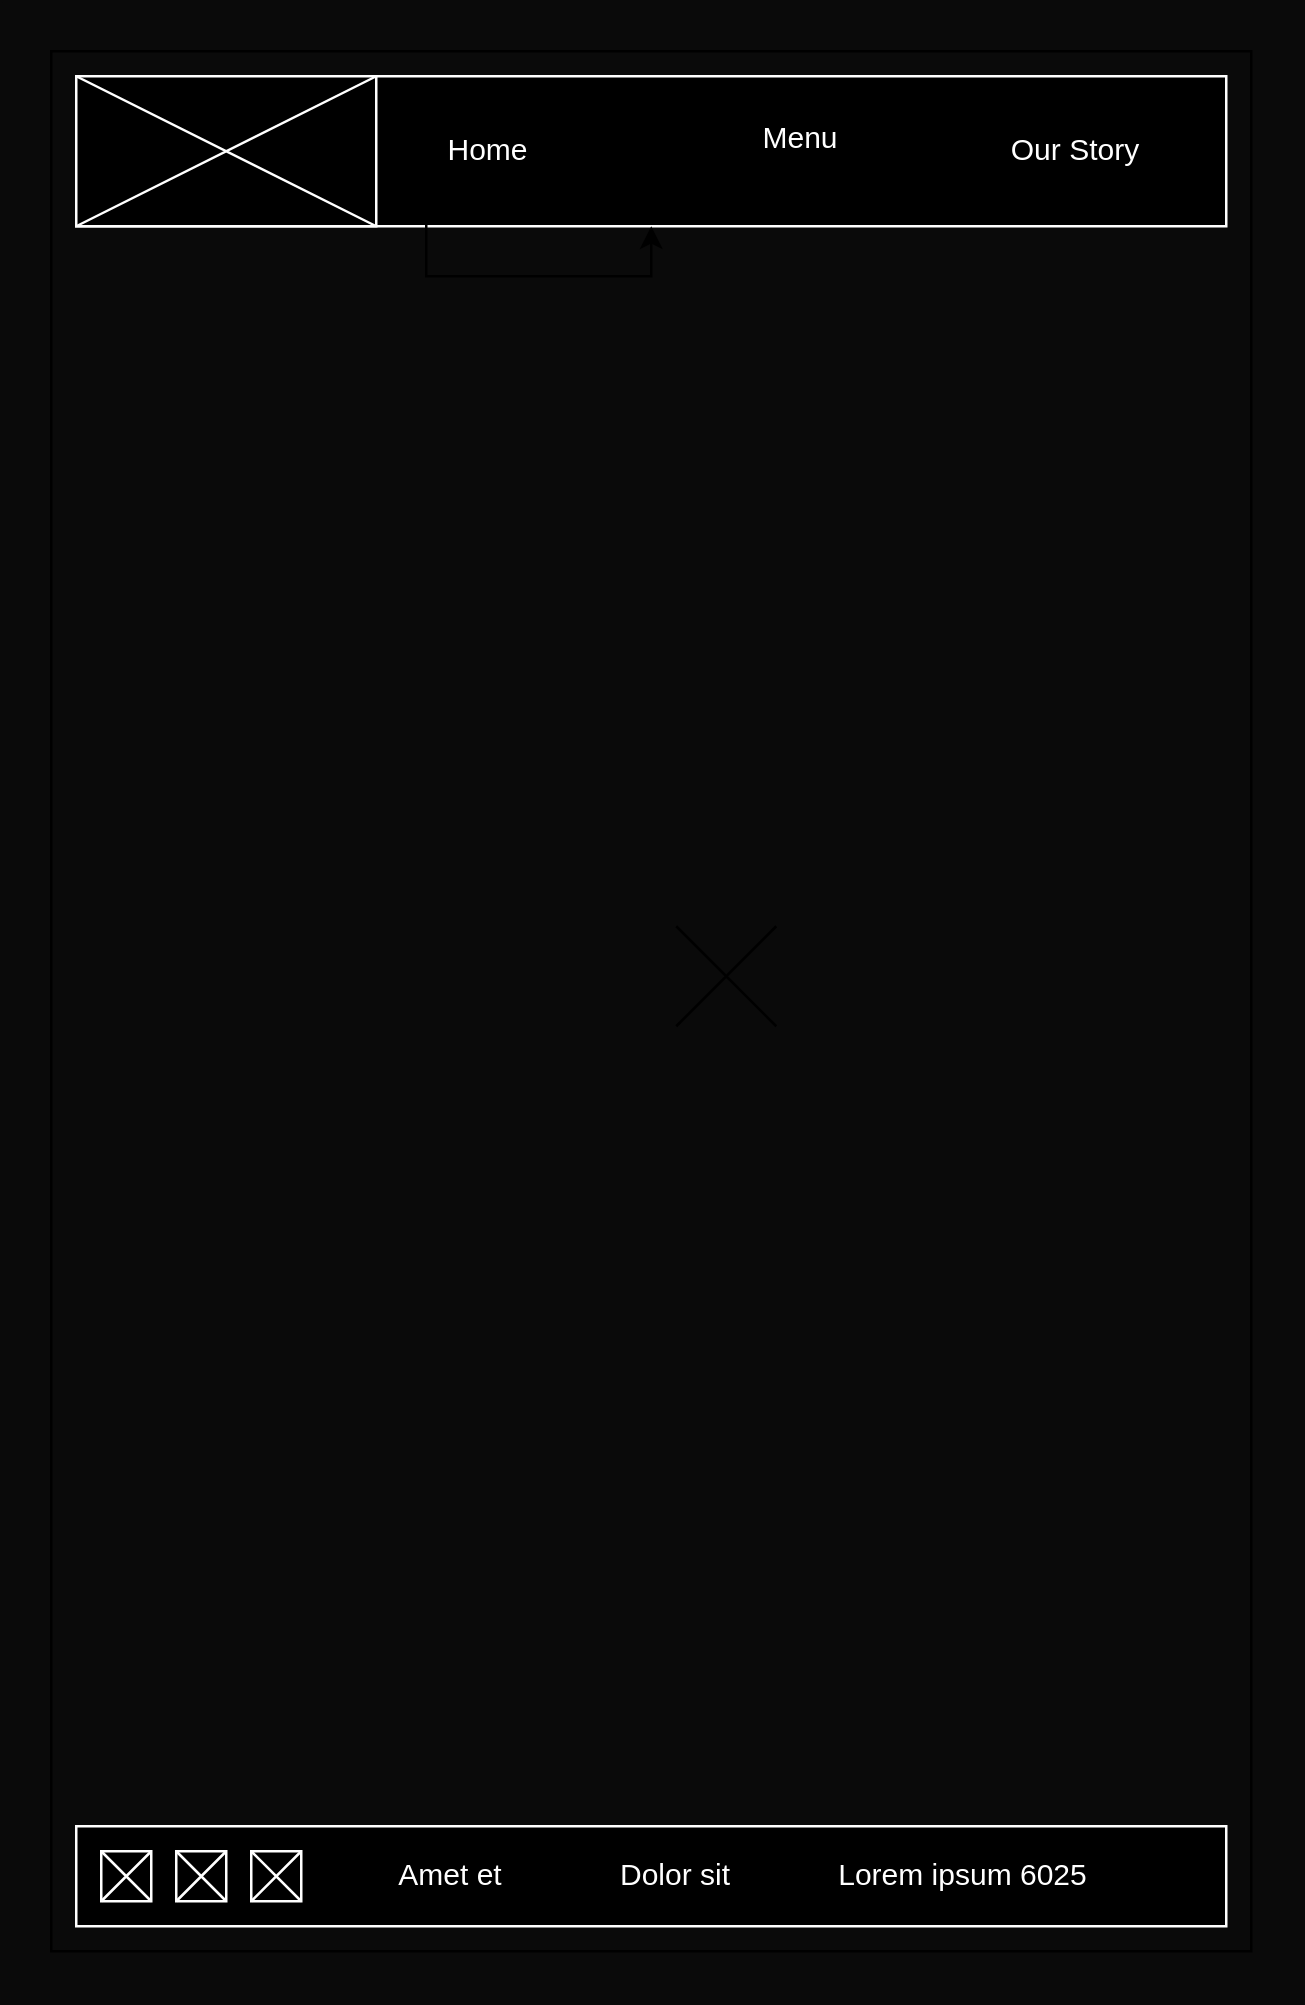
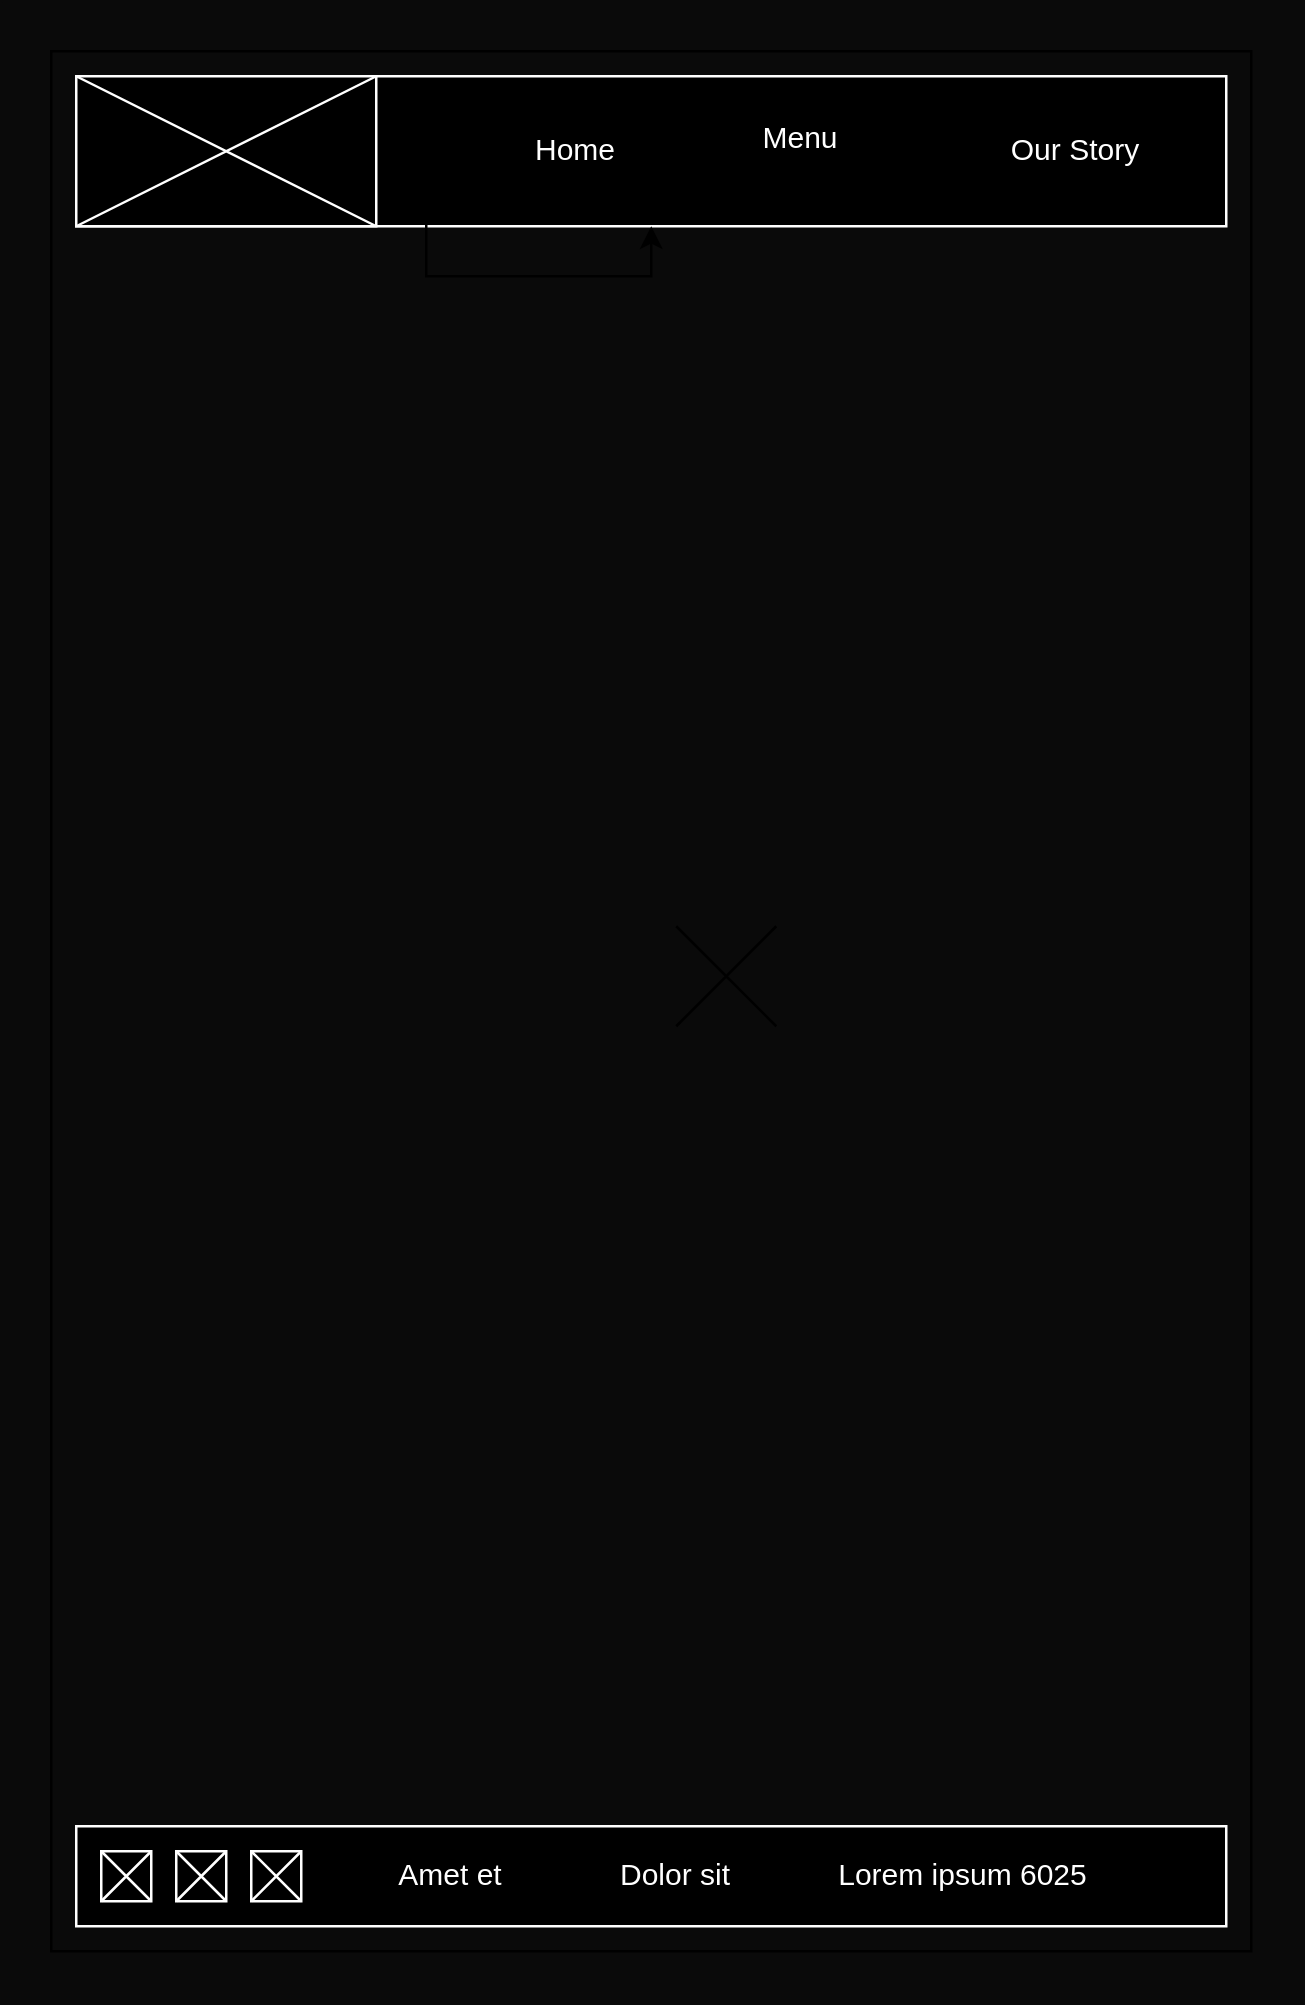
node "Home": moved (489, 151) -> (576, 151)
